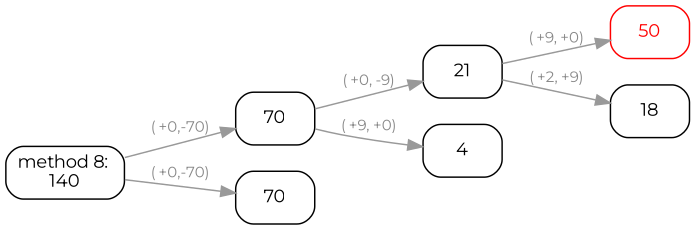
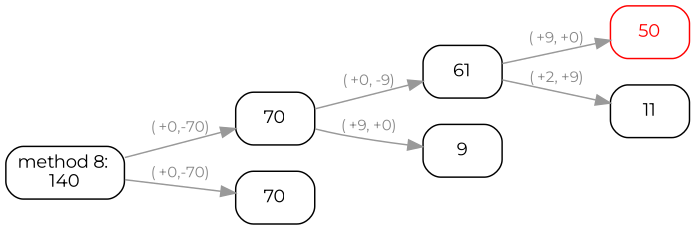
node "21": label "21" -> "61"
node "18": label "18" -> "11"
node "4": label "4" -> "9"
